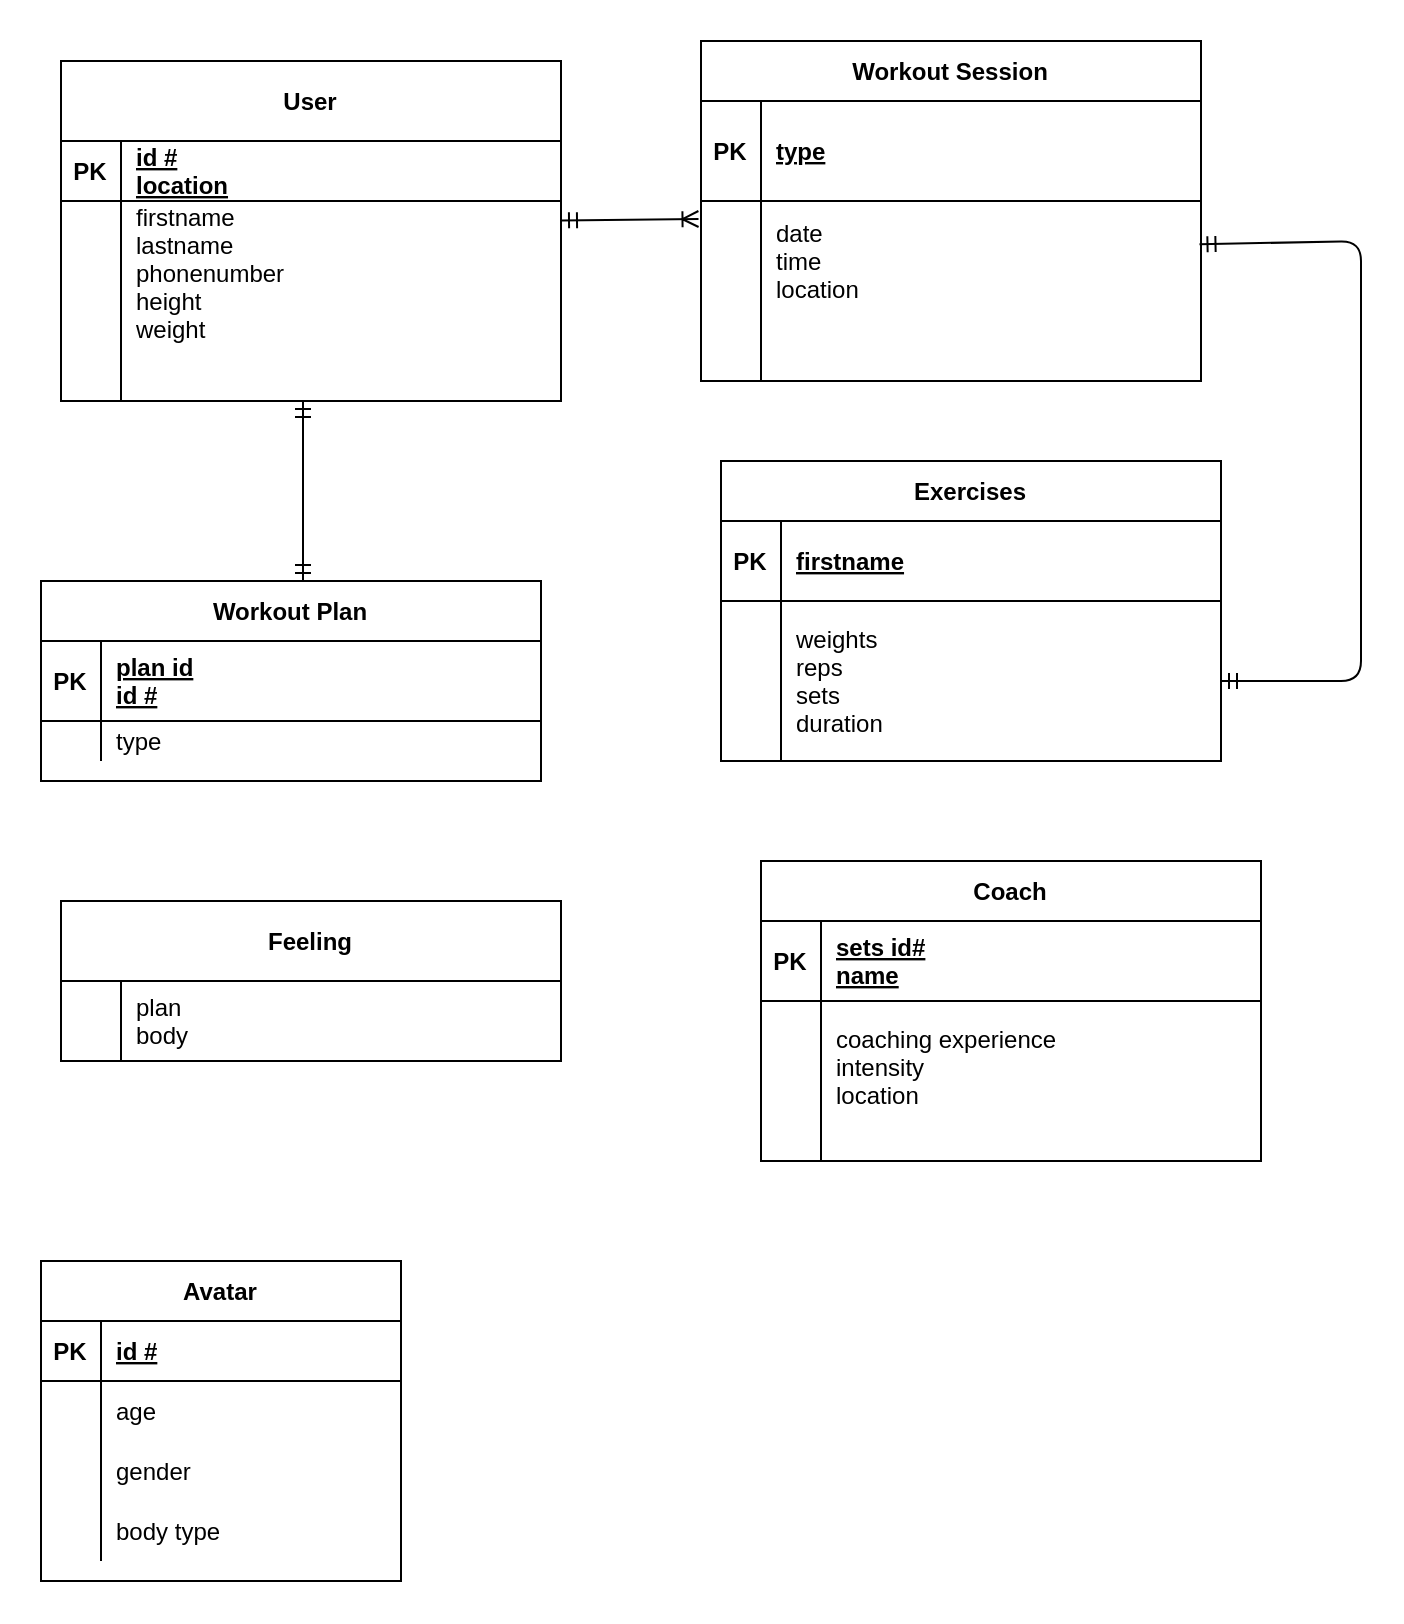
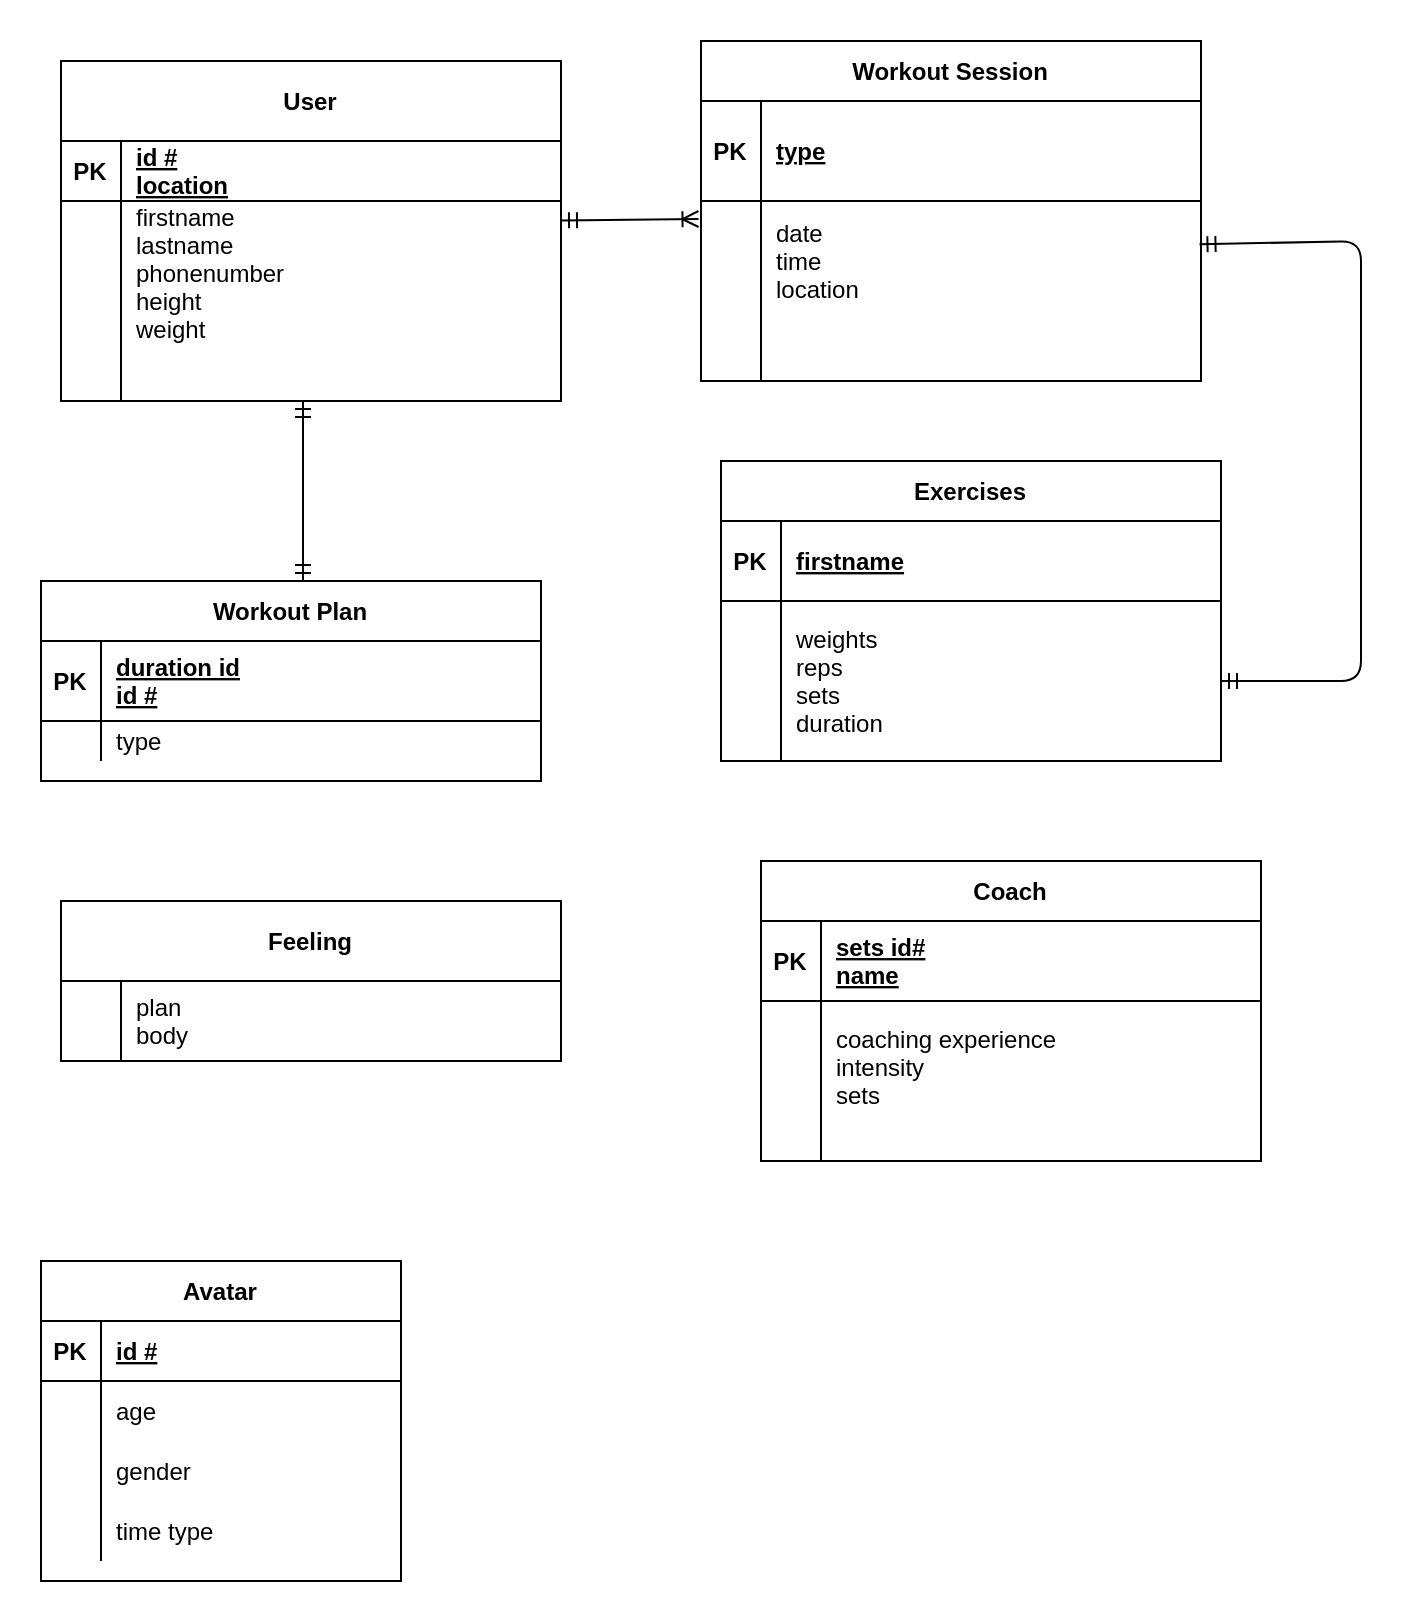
node "plan id id #": label "plan id id #" -> "duration id id #"
node "coaching experience intensity location": label "coaching experience intensity location" -> "coaching experience intensity sets"
node "body type": label "body type" -> "time type"
